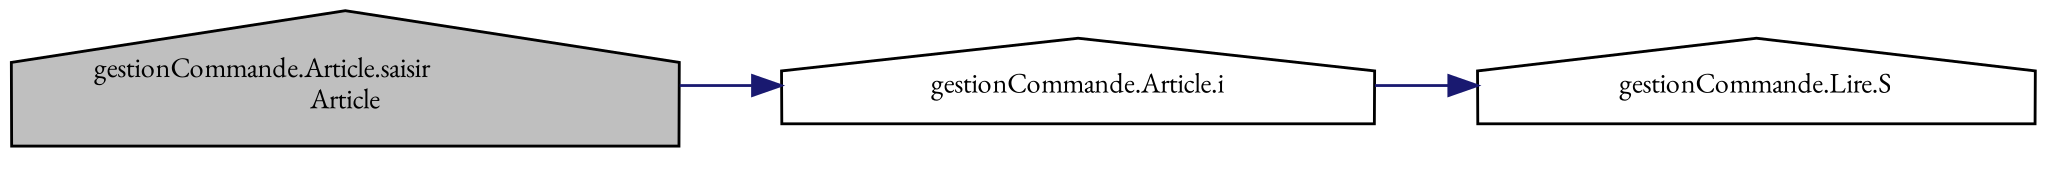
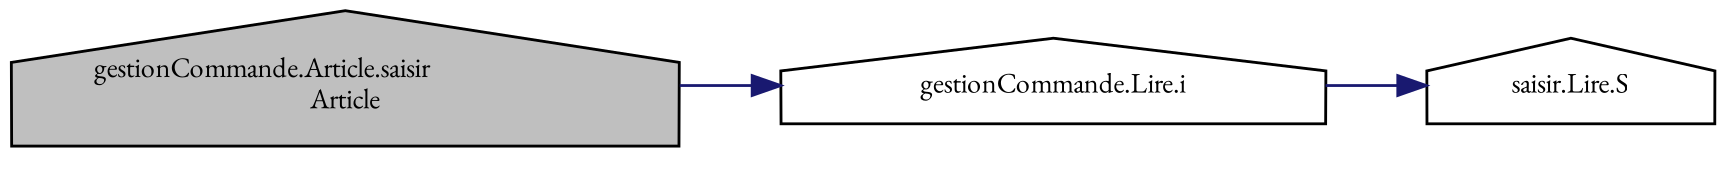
node "gestionCommande.Article.i": label "gestionCommande.Article.i" -> "gestionCommande.Lire.i"
node "gestionCommande.Lire.S": label "gestionCommande.Lire.S" -> "saisir.Lire.S"
